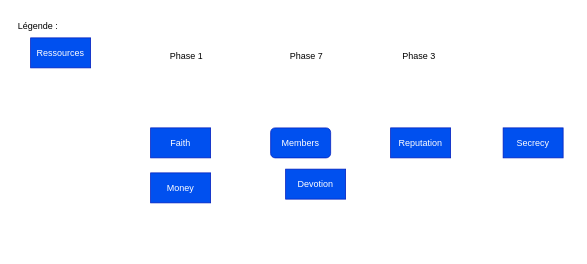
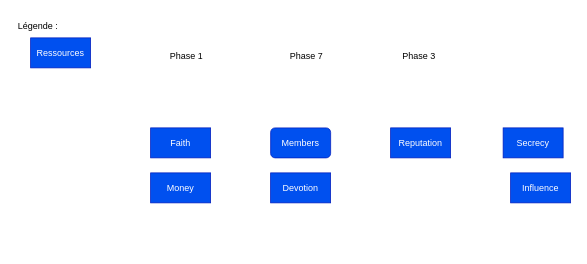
node "Devotion": moved (315, 184) -> (300, 188)
node "Influence": added
